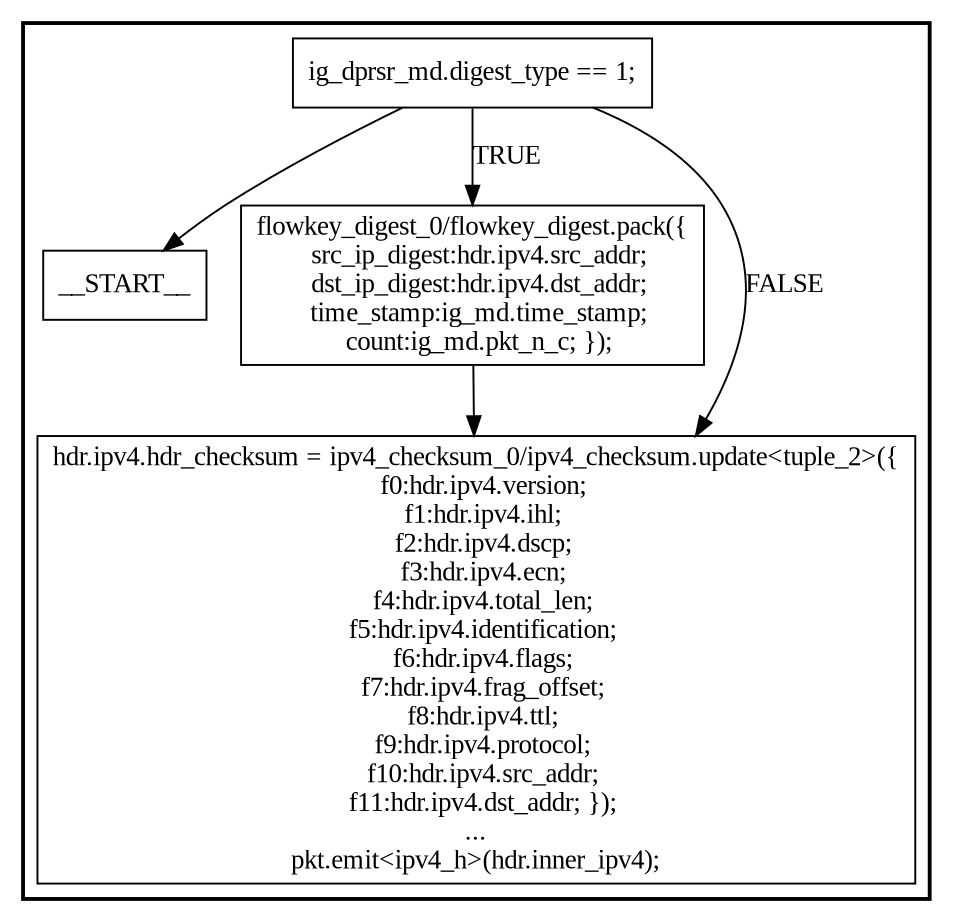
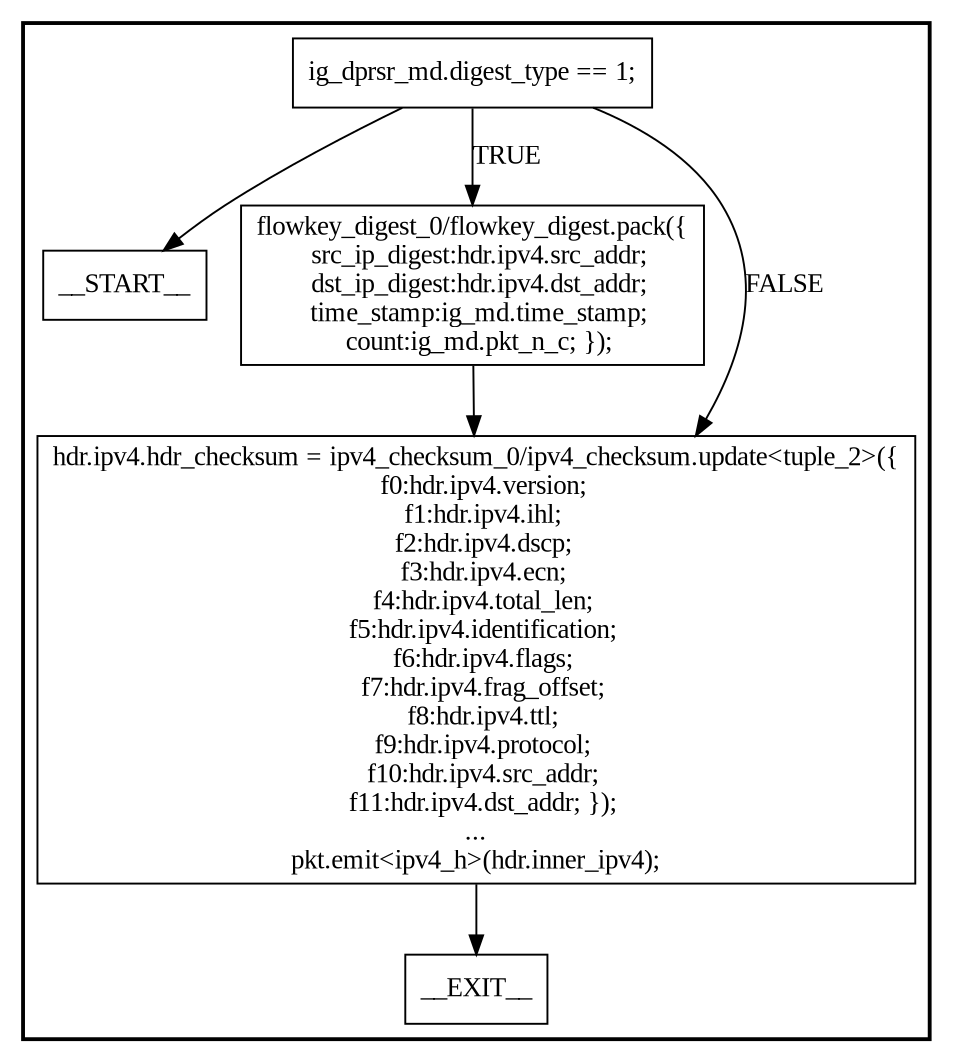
node "__EXIT__": added
